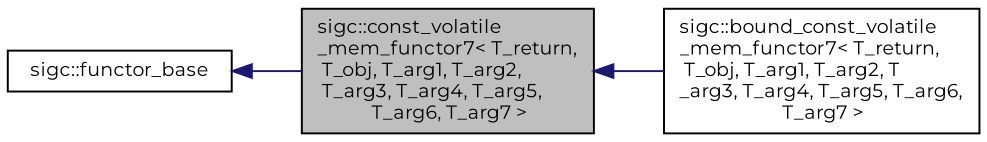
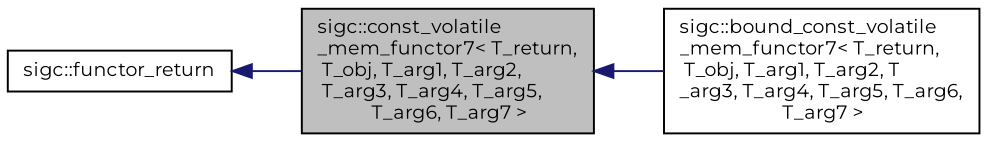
node "sigc::functor_base": label "sigc::functor_base" -> "sigc::functor_return"
